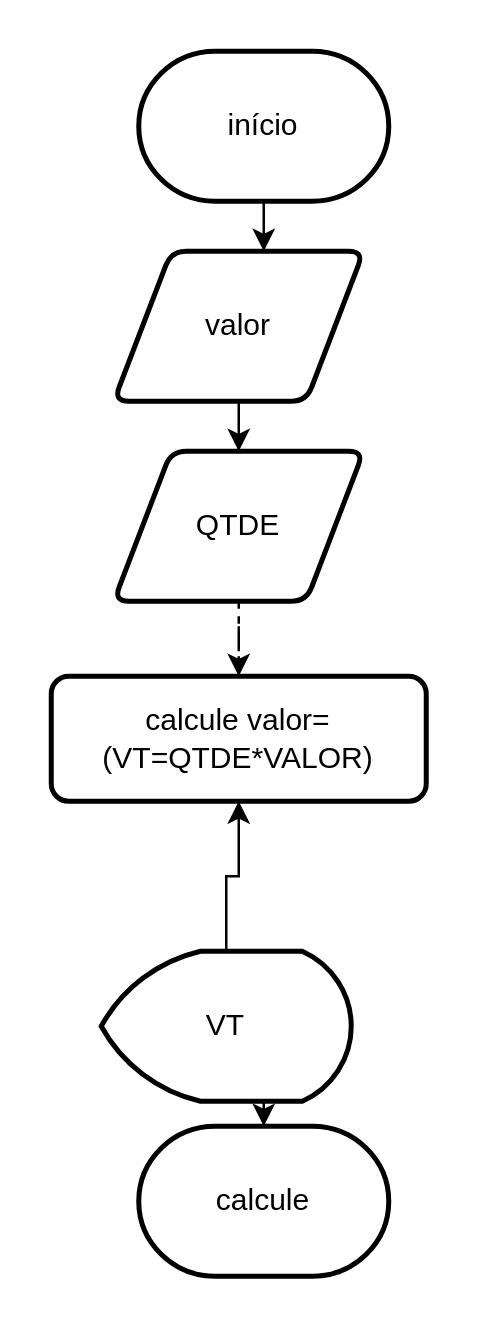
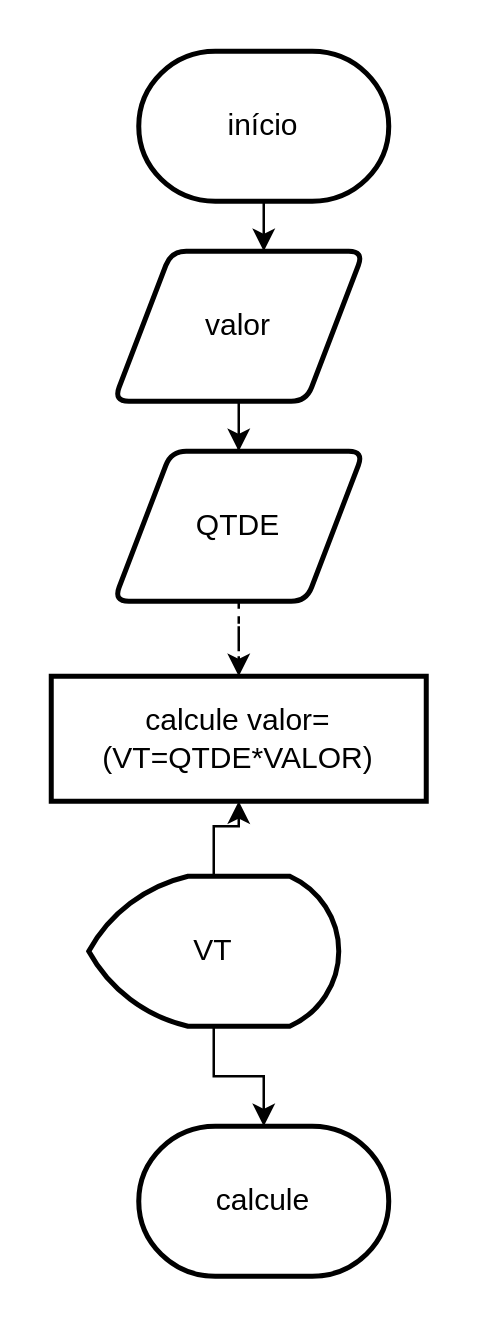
node "calcule valor=(VT=QTDE*VALOR)": shape rounded rectangle -> rectangle
node "VT": moved (226, 1026) -> (214, 951)
